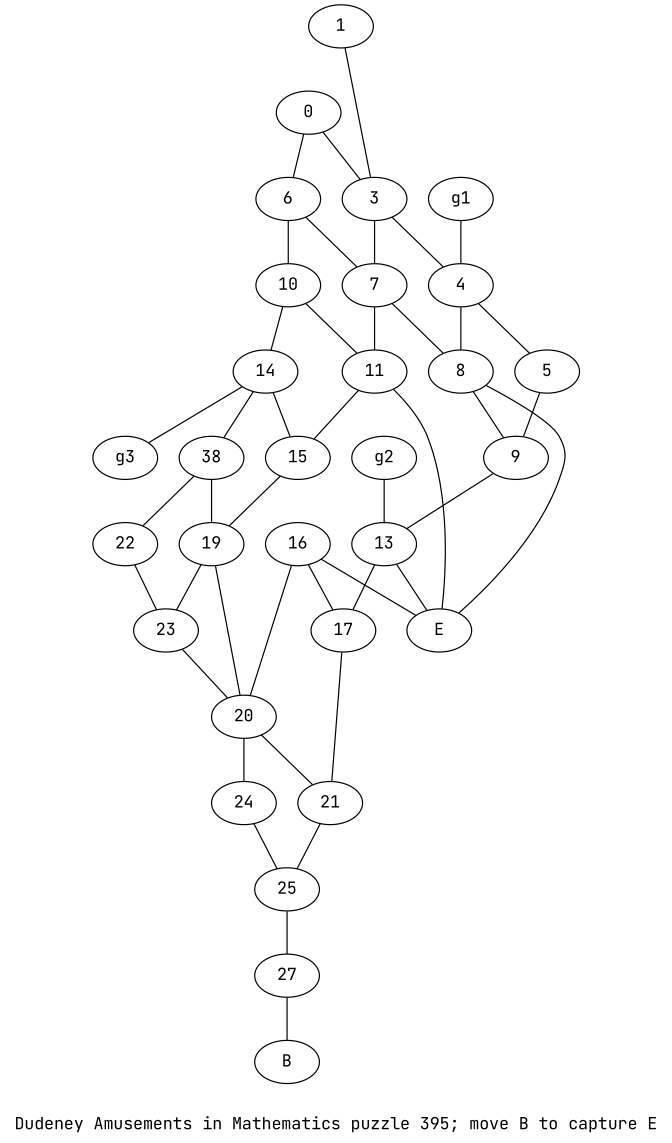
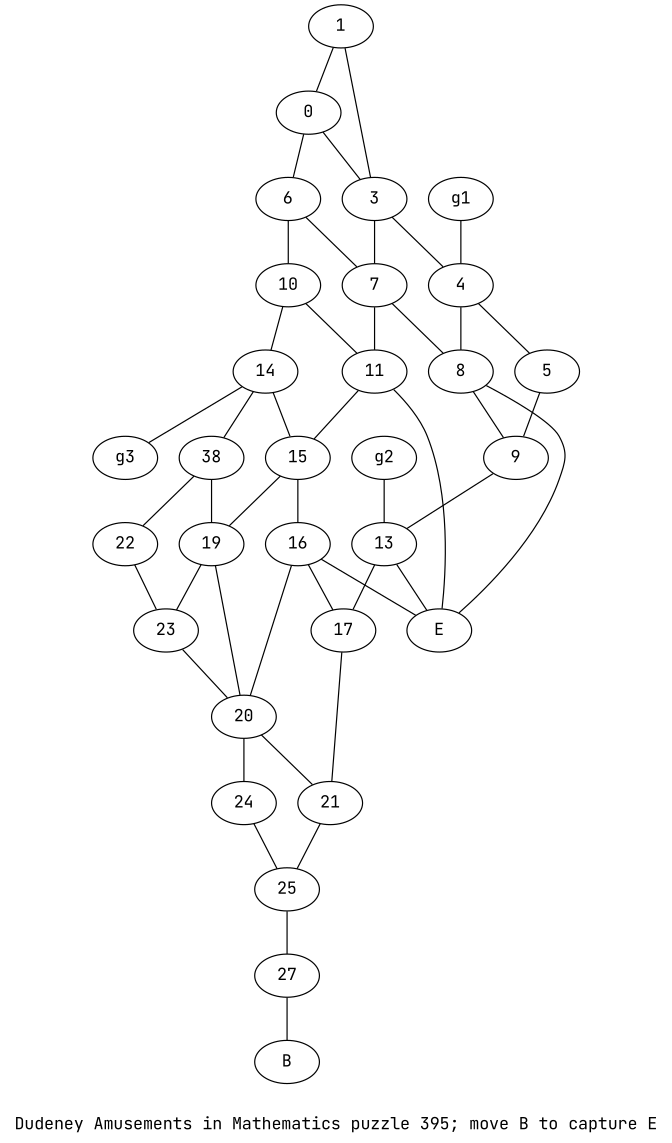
edge "1" -- "0": added
edge "15" -- "16": added
